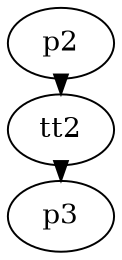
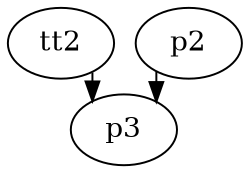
edge "p2" -> "tt2": now "p2" -> "p3"
